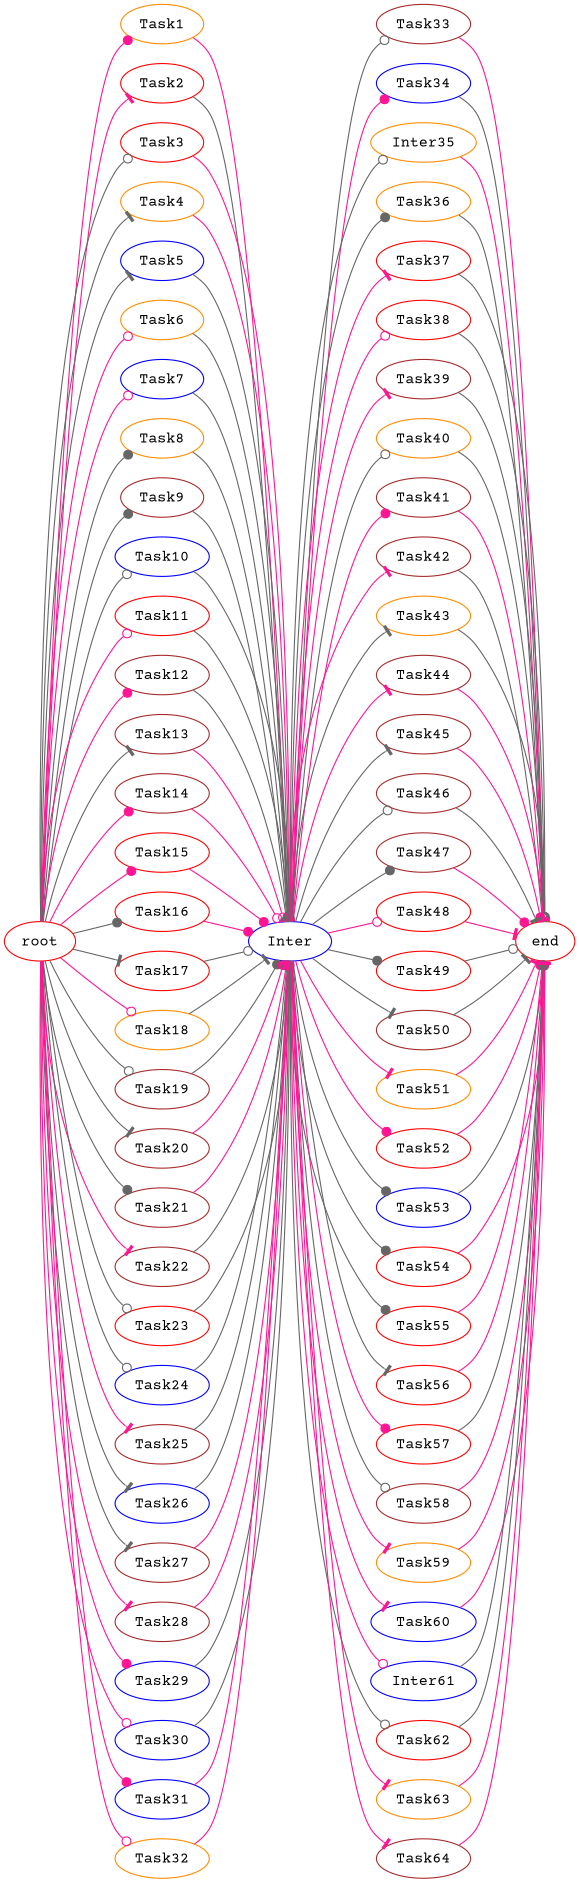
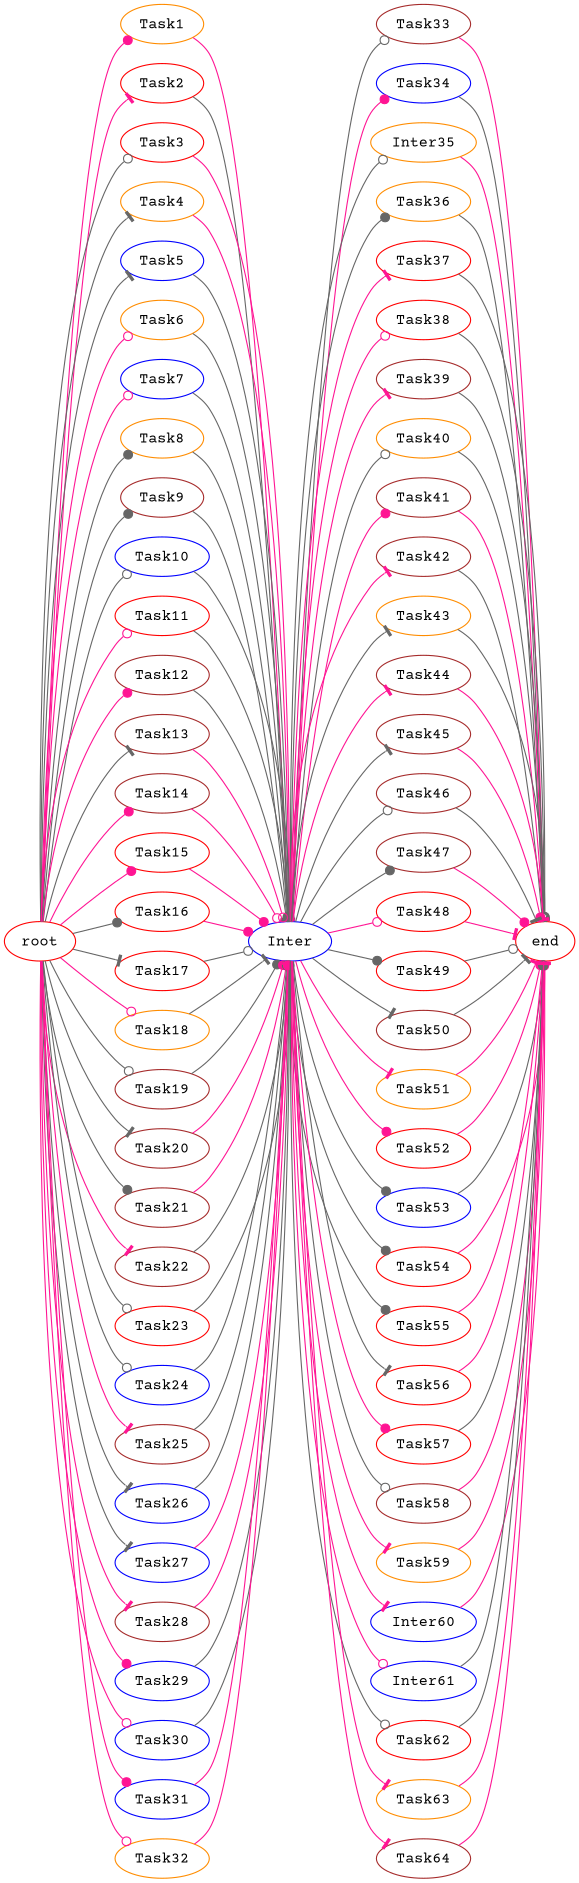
node "Task27": color brown -> blue
node "Task60": label "Task60" -> "Inter60"
